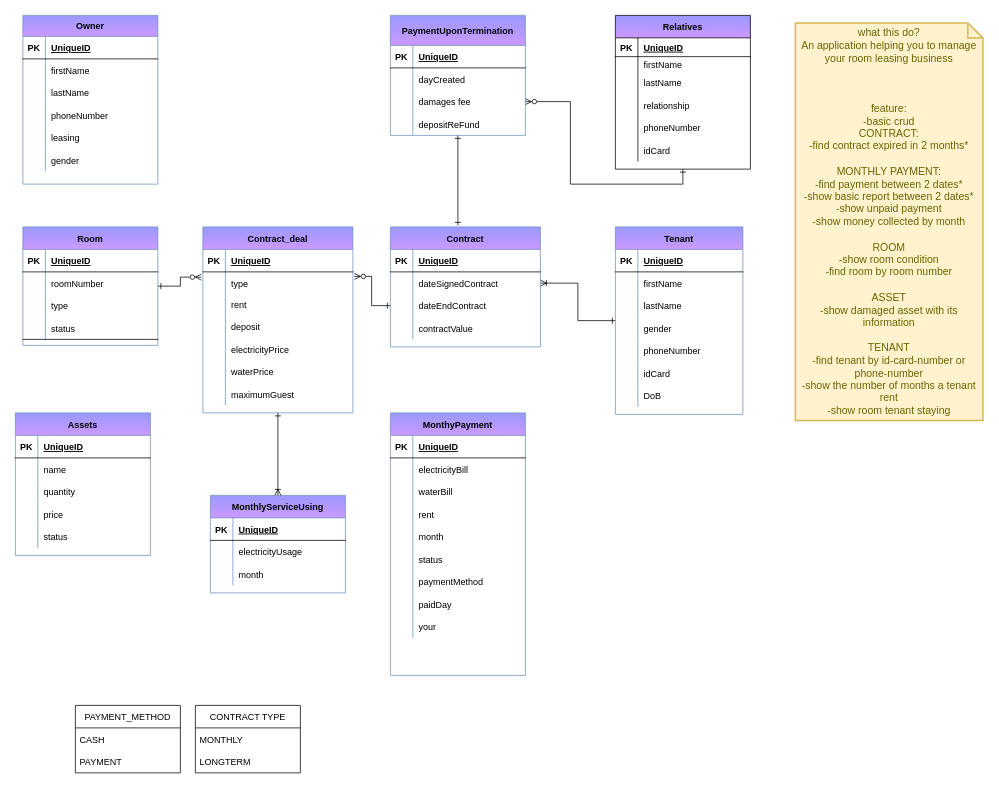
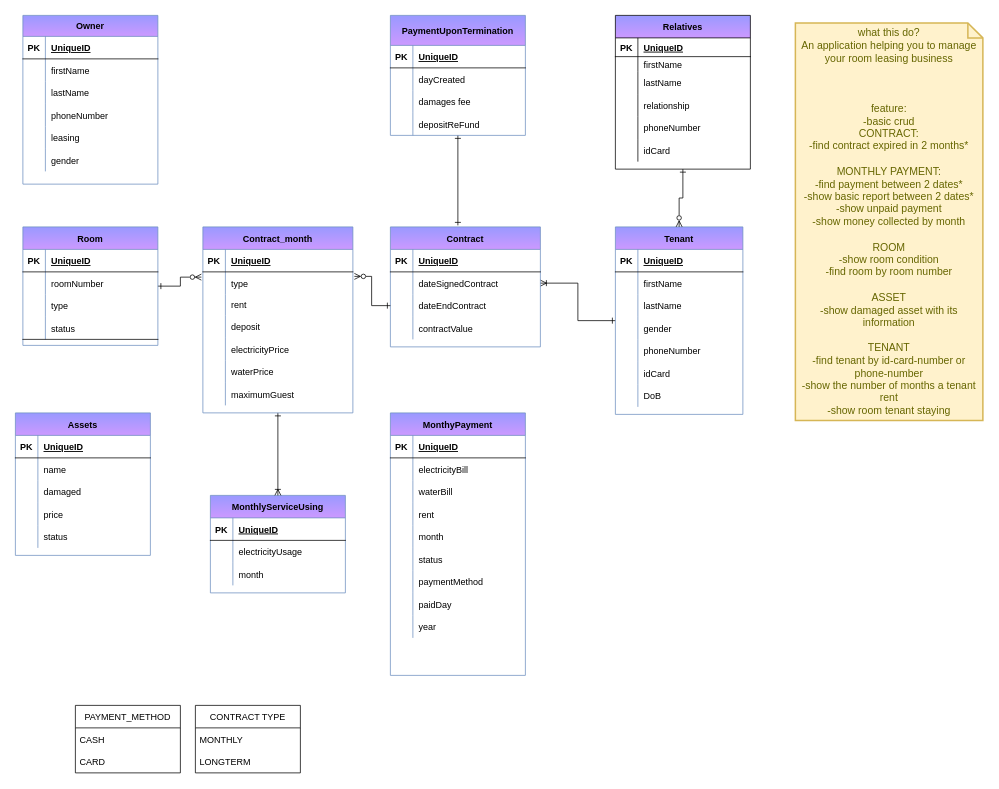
edge "Relatives" -- "damages fee": now "Relatives" -- "Tenant"
node "Contract_deal": label "Contract_deal" -> "Contract_month"
node "quantity": label "quantity" -> "damaged"
node "your": label "your" -> "year"
node "PAYMENT": label "PAYMENT" -> "CARD"
